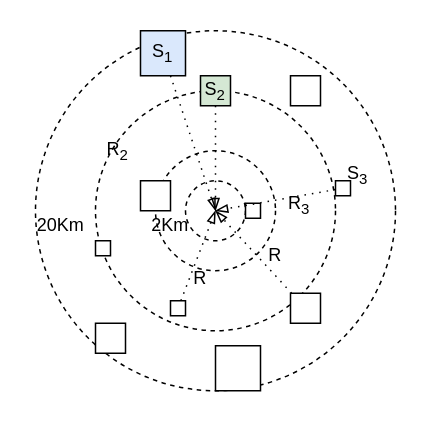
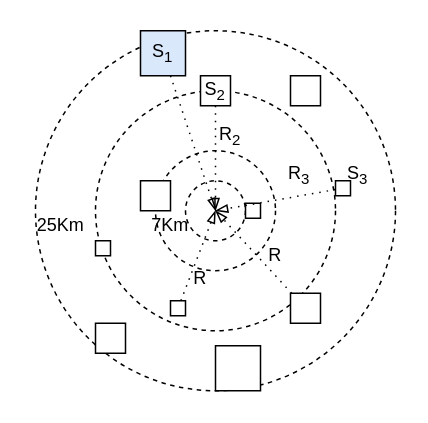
node "S2": fillcolor #d5e8d4 -> #ffffff
node "R2": moved (118, 151) -> (230, 136)
node "R3": moved (299, 205) -> (299, 175)
node "20Km": label "20Km" -> "25Km"
node "2Km": label "2Km" -> "7Km"
